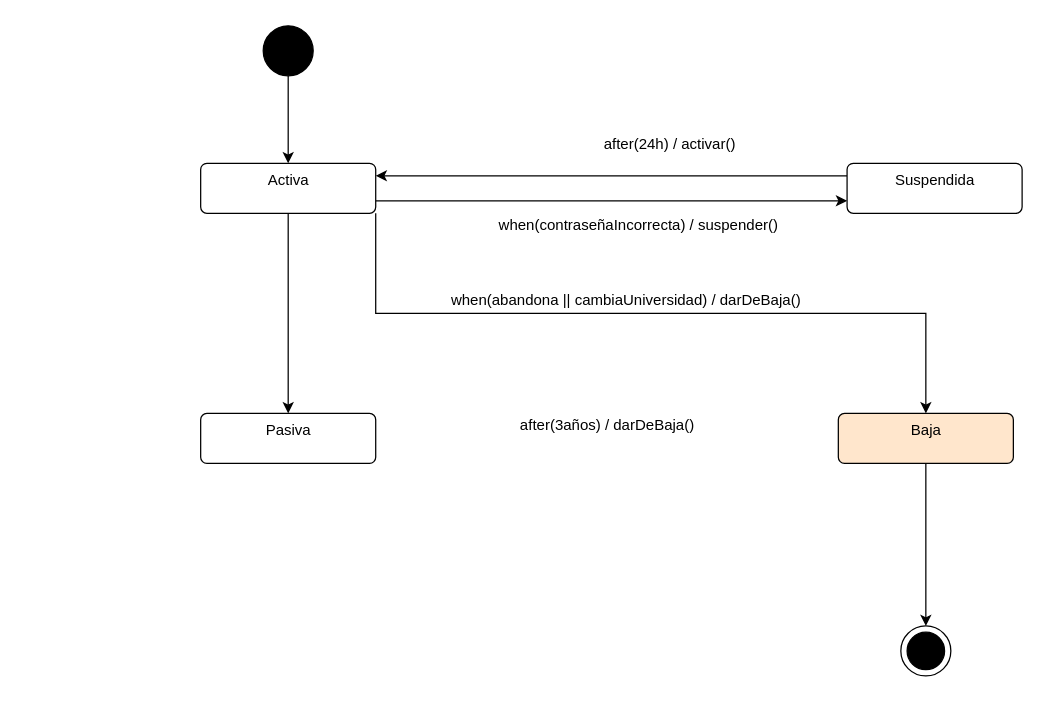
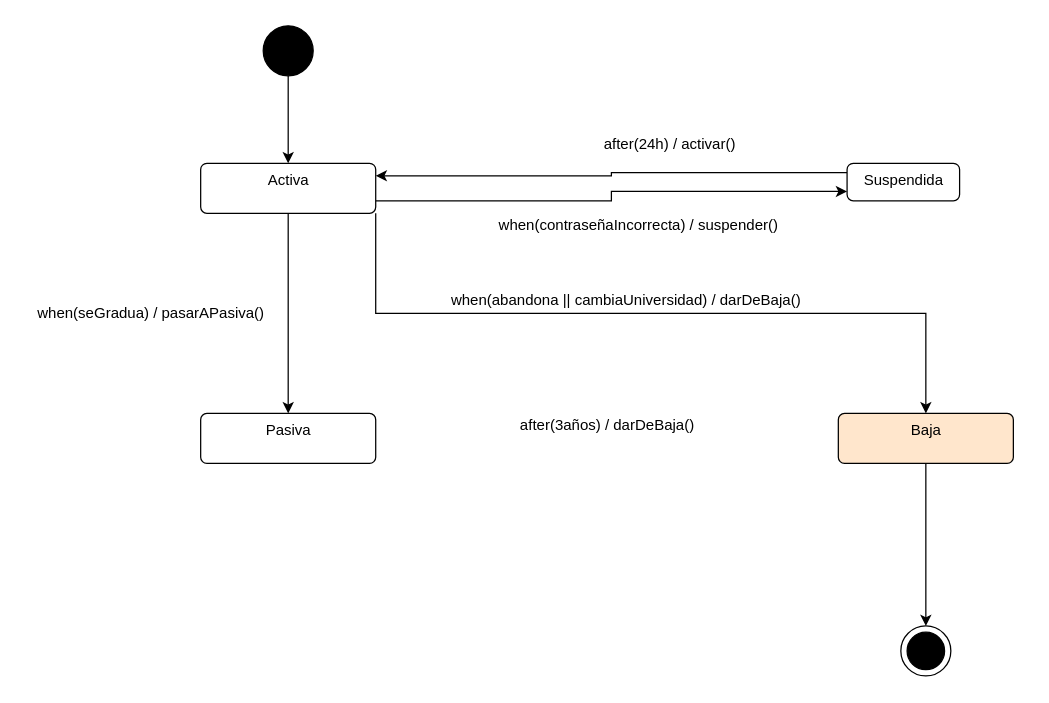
node "Suspendida": size 175x50 -> 113x38
node "when(seGradua) / pasarAPasiva()": added
